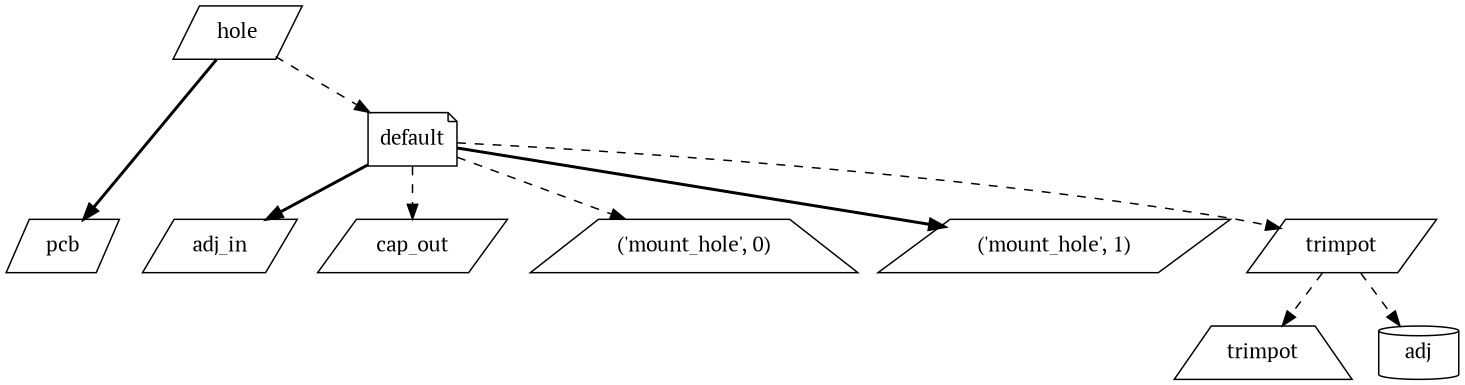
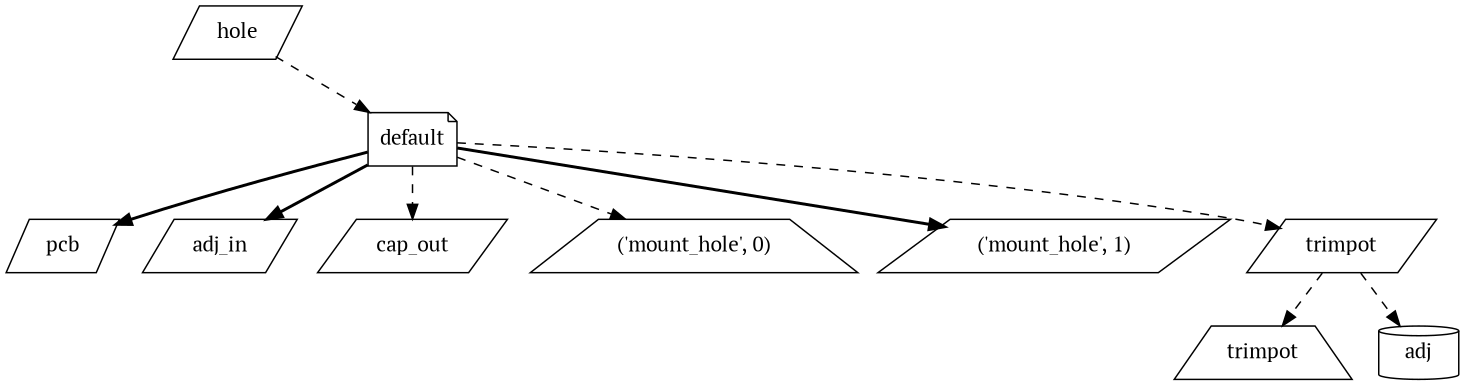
edge "hole" -> "pcb": now "default" -> "pcb"
